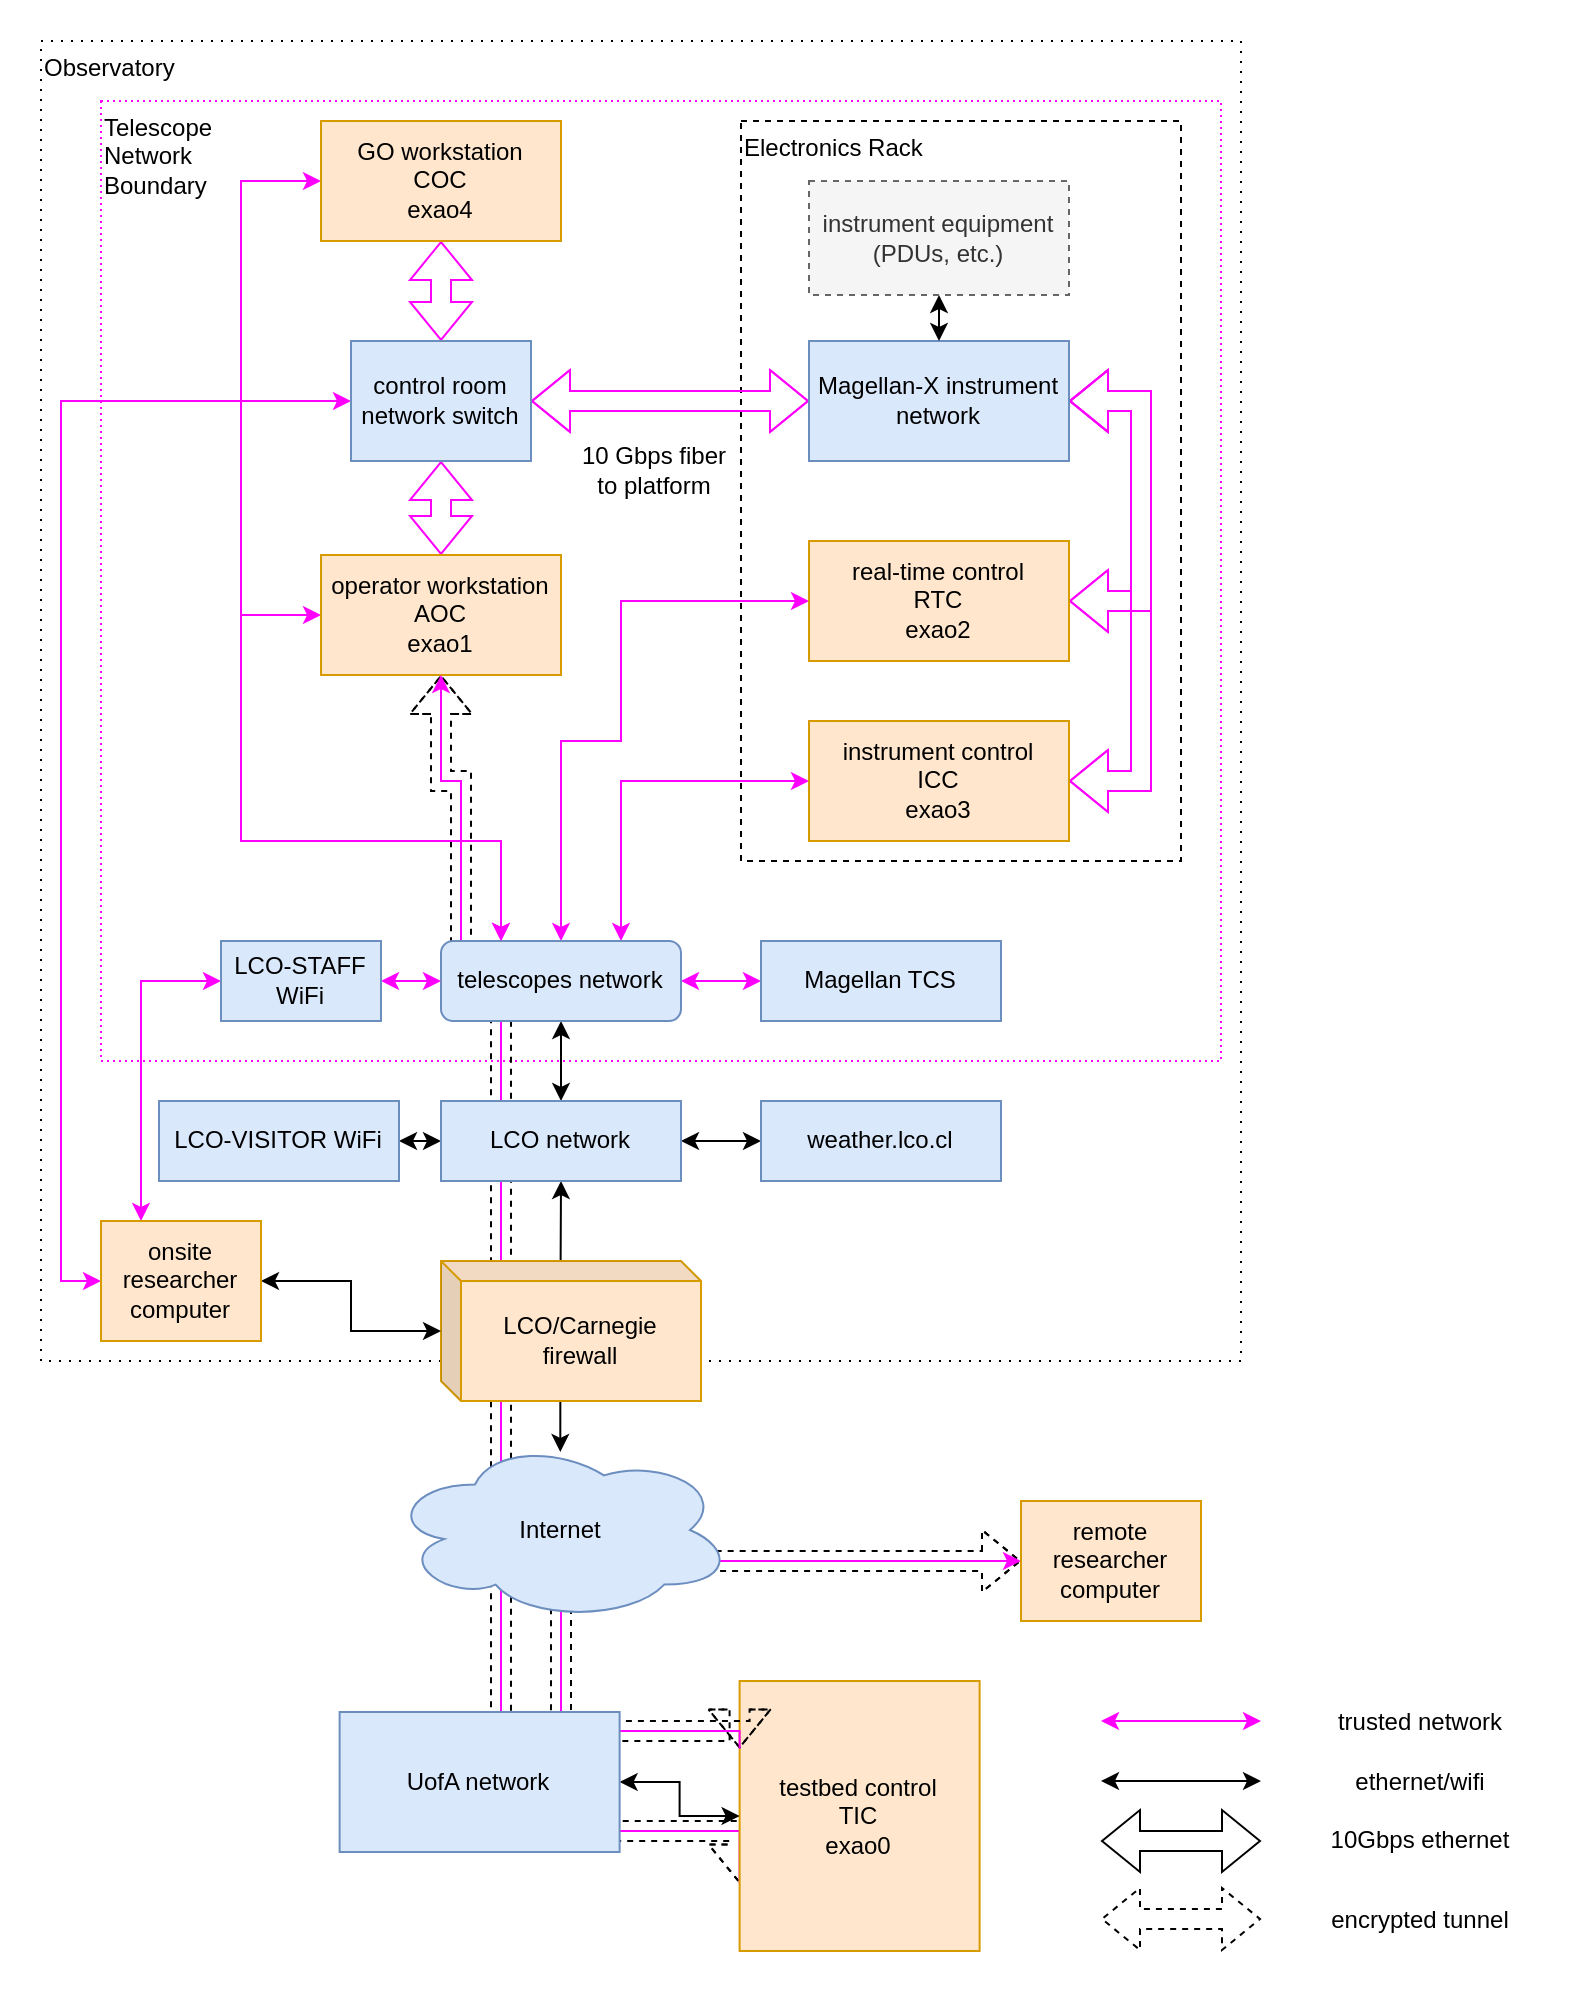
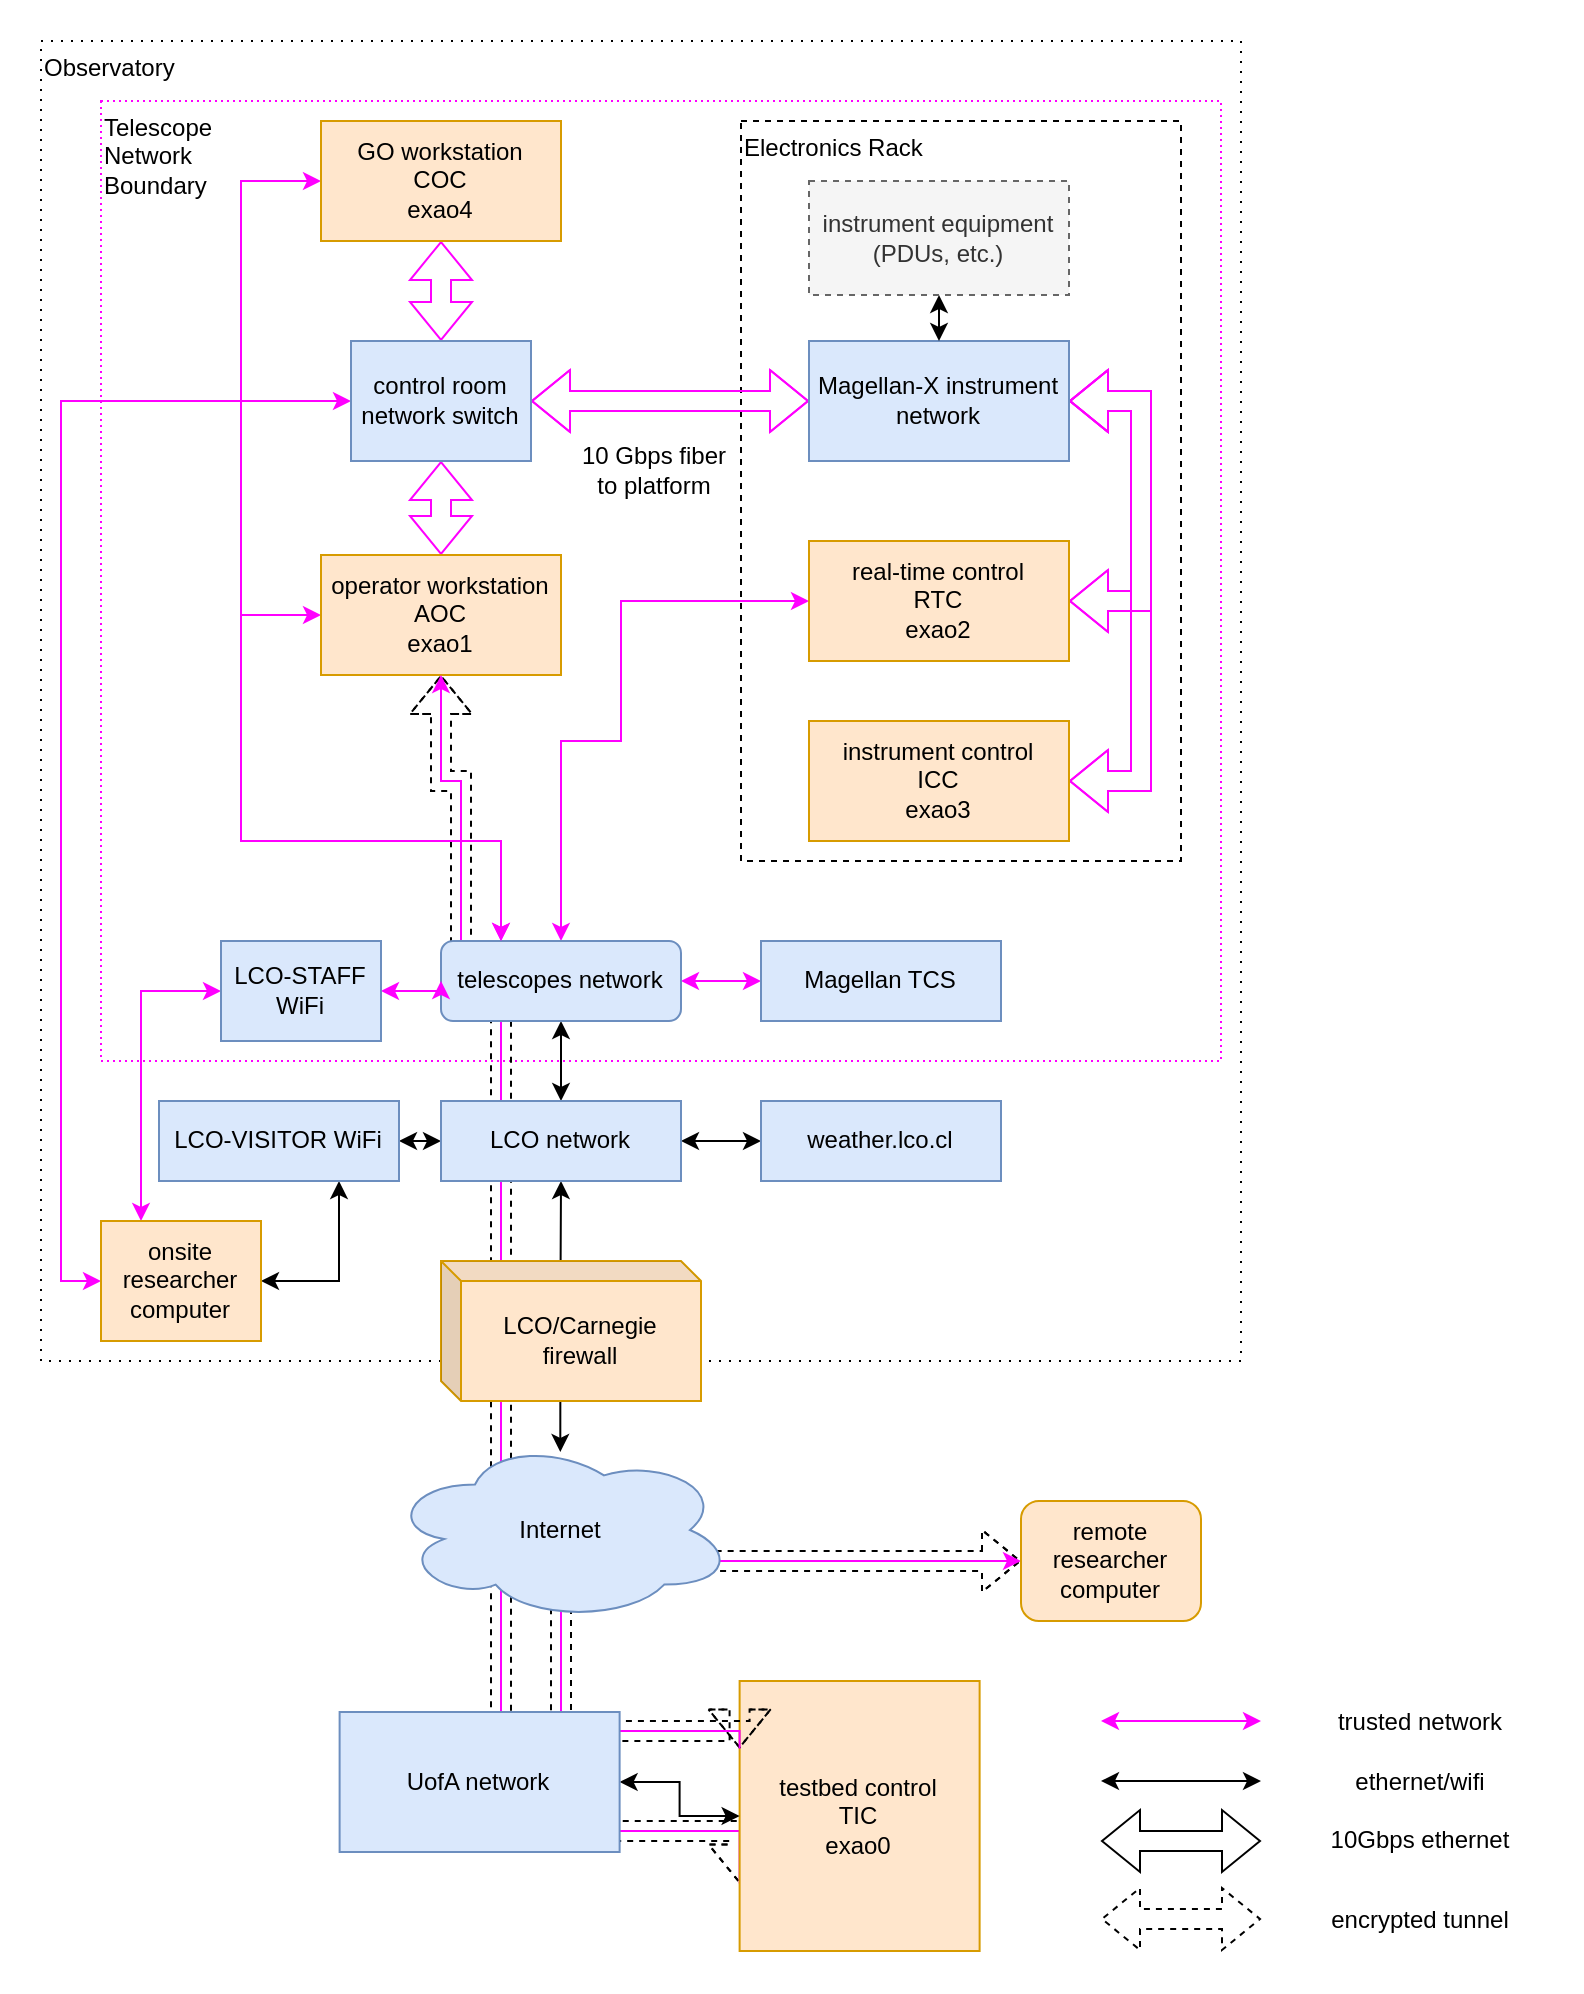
edge "instrument control ICC exao3" -- "telescopes network": removed
node "LCO-STAFF WiFi": size 160x80 -> 160x100
edge "onsite researcher computer" -- "LCO/Carnegie firewall": now "onsite researcher computer" -- "LCO-VISITOR WiFi"
node "remote researcher computer": shape rectangle -> rounded rectangle
